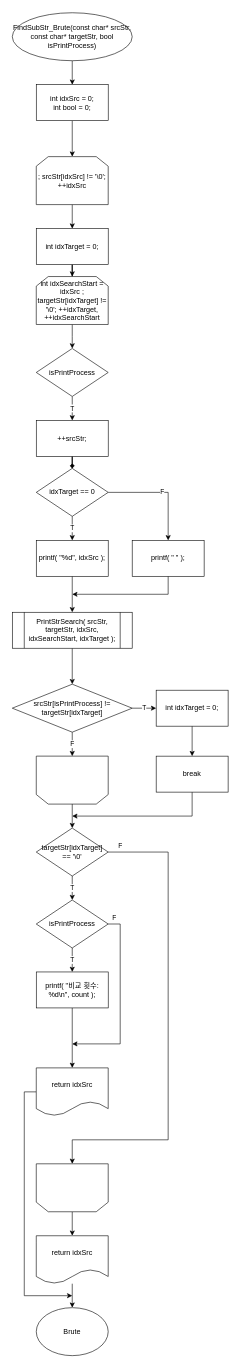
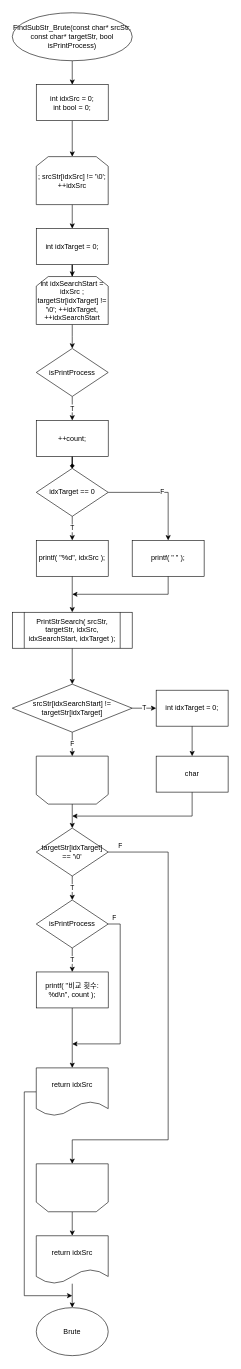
node "++srcStr;": label "++srcStr;" -> "++count;"
node "srcStr[isPrintProcess] != targetStr[idxTarget]": label "srcStr[isPrintProcess] != targetStr[idxTarget]" -> "srcStr[idxSearchStart] != targetStr[idxTarget]"
node "break": label "break" -> "char"
